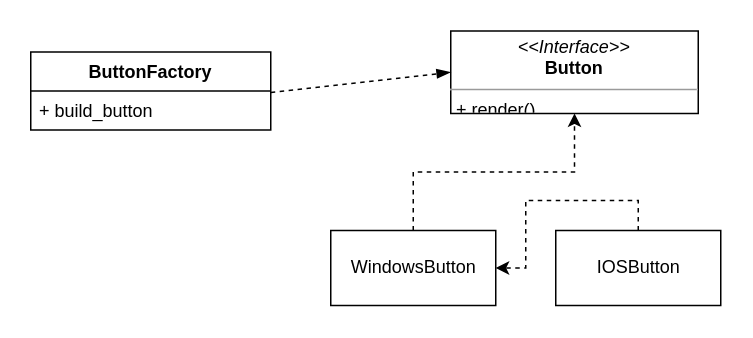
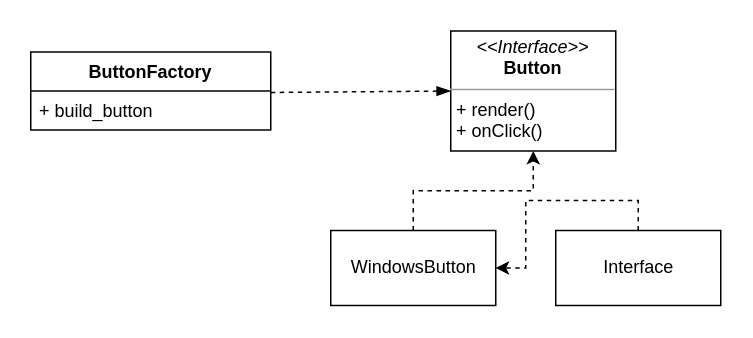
node "<<Interface>> Button + render()+ onClick()": size 248x83 -> 165x120
node "IOSButton": label "IOSButton" -> "Interface"
